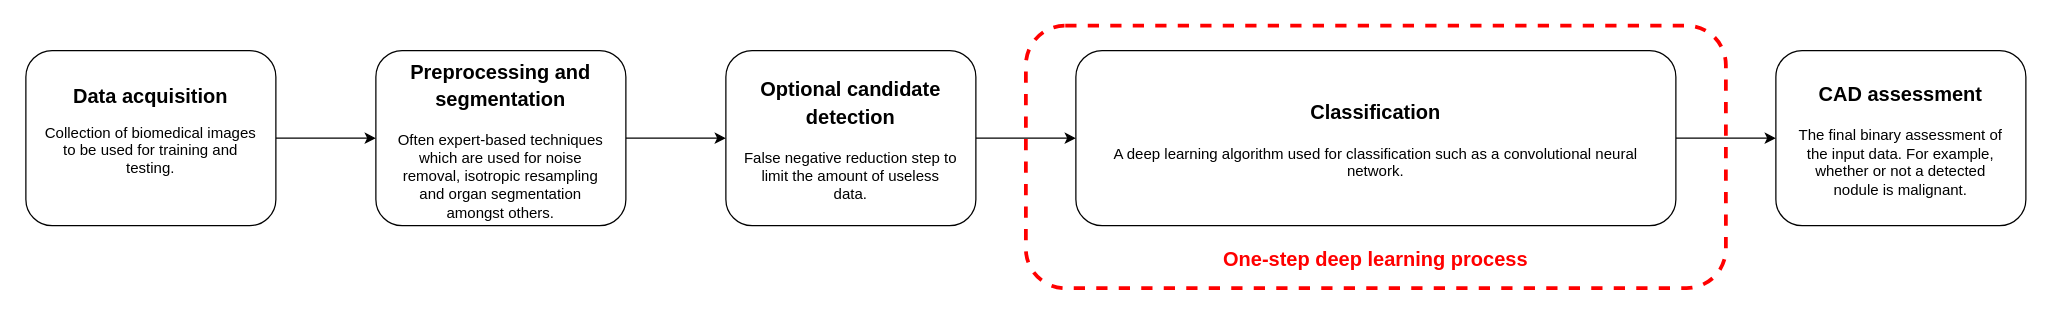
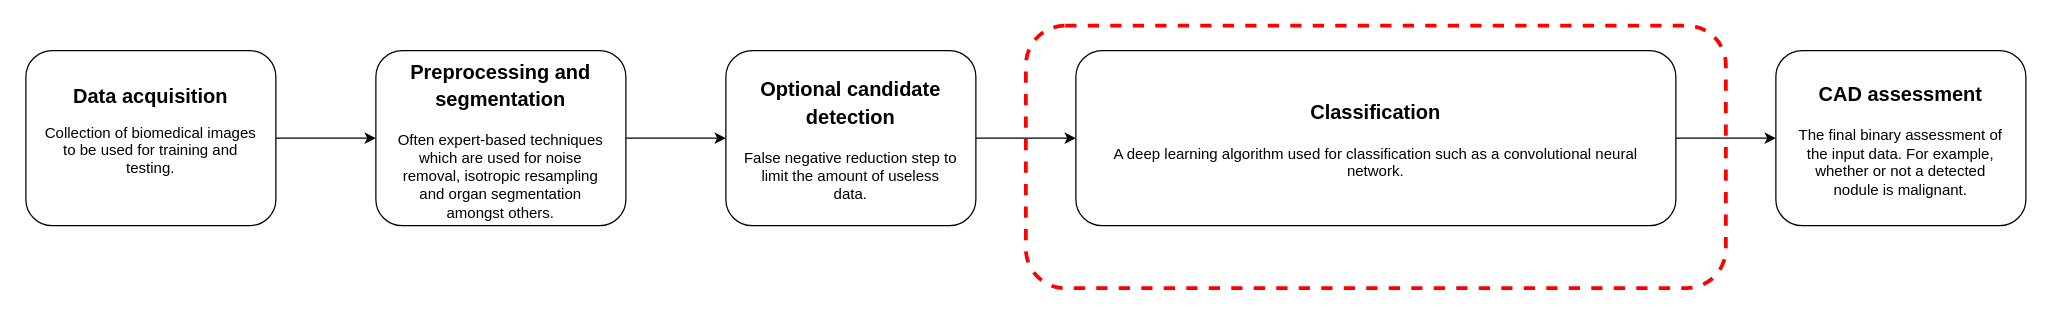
node "One-step deep learning process": removed
